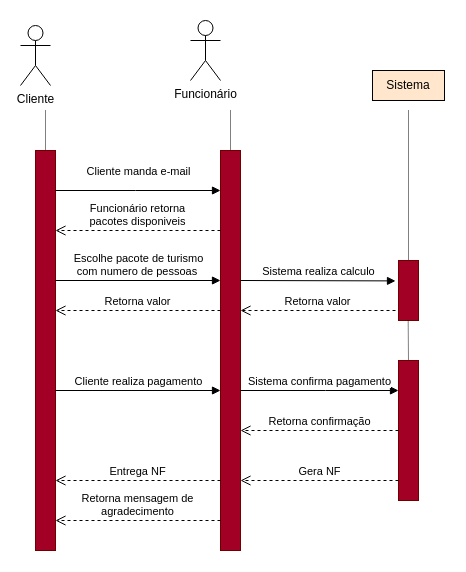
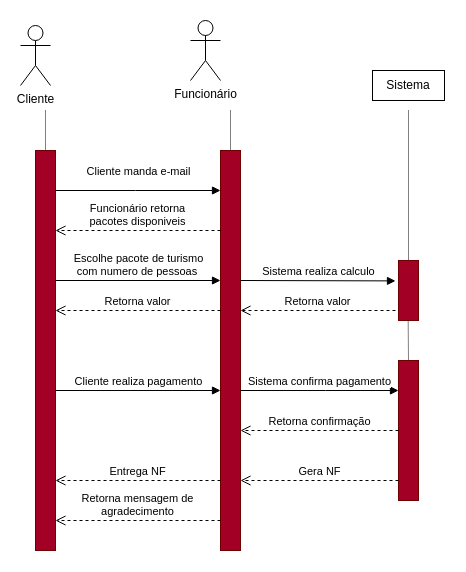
node "Sistema": fillcolor #ffe6cc -> #ffffff
